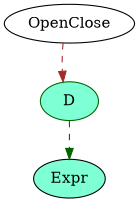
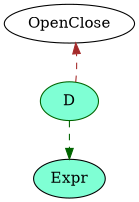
edge "OpenClose" -> "D": reversed
